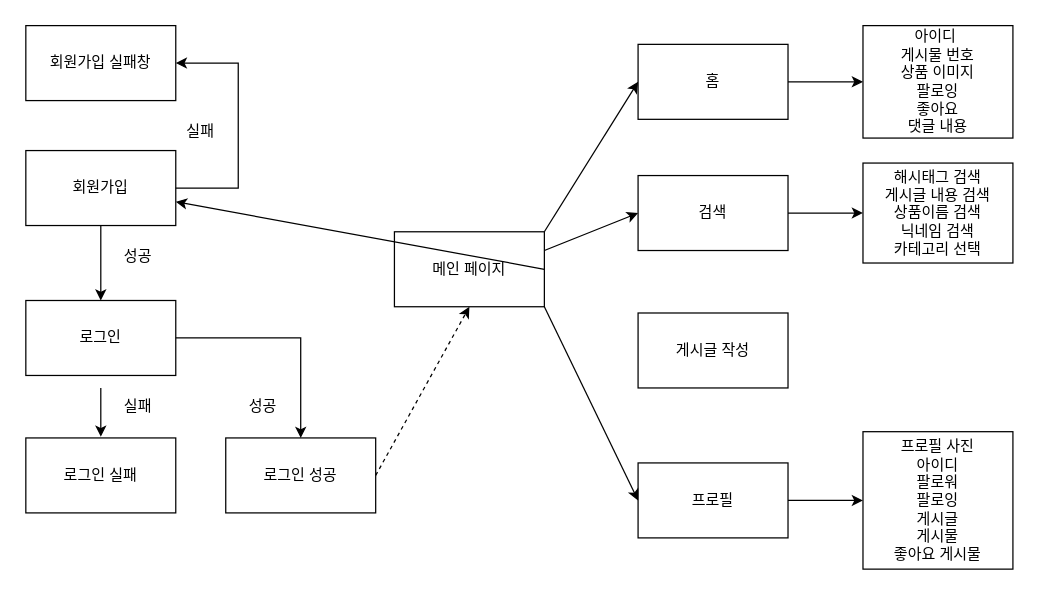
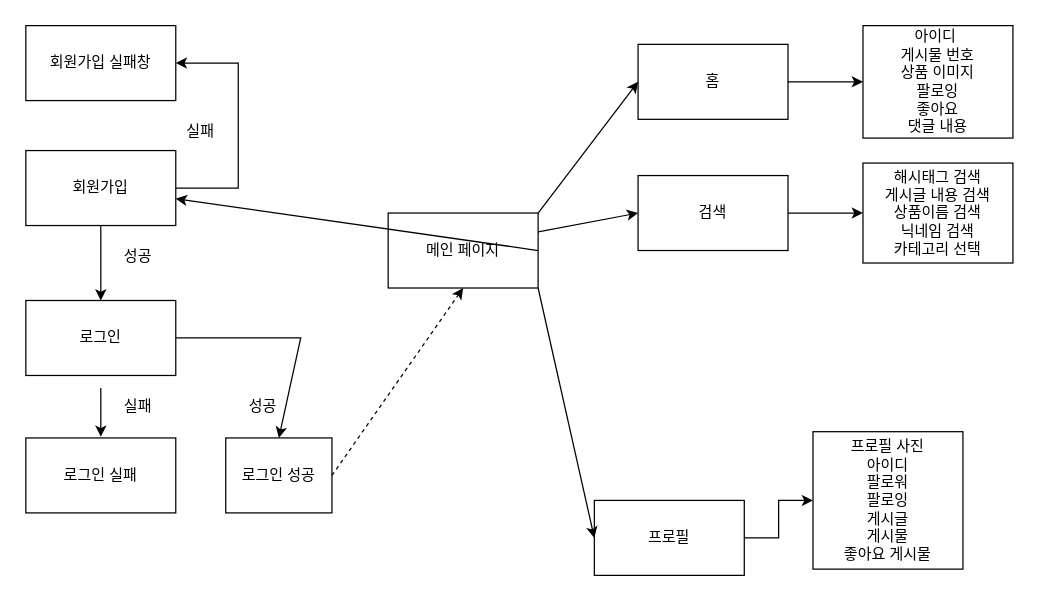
node "메인 페이지": moved (469, 269) -> (463, 251)
node "게시글 작성": removed
node "로그인 성공": size 150x75 -> 106x75
node "프로필": moved (713, 501) -> (669, 538)
node "프로필 사진 아이디 팔로워 팔로잉 게시글 게시물 좋아요 게시물": moved (938, 501) -> (888, 501)
